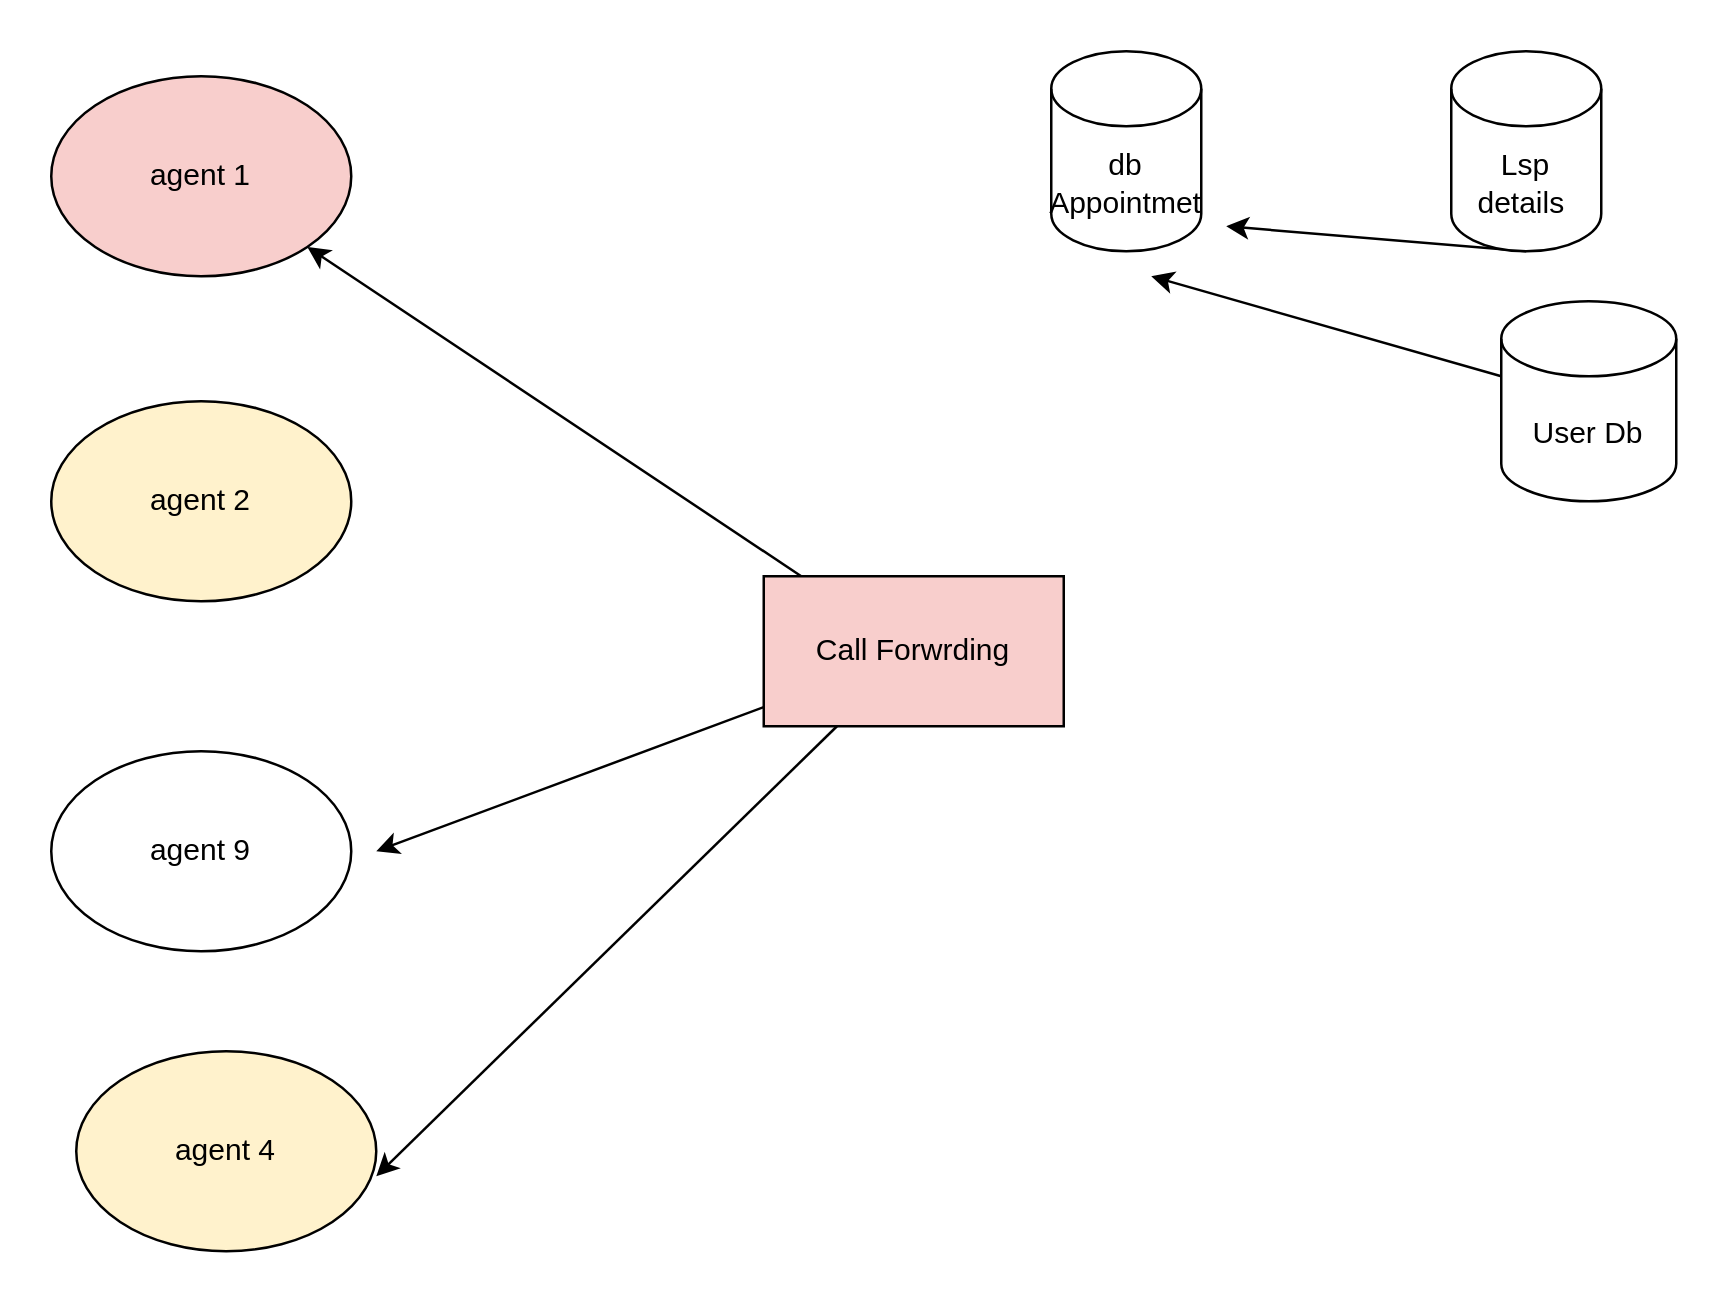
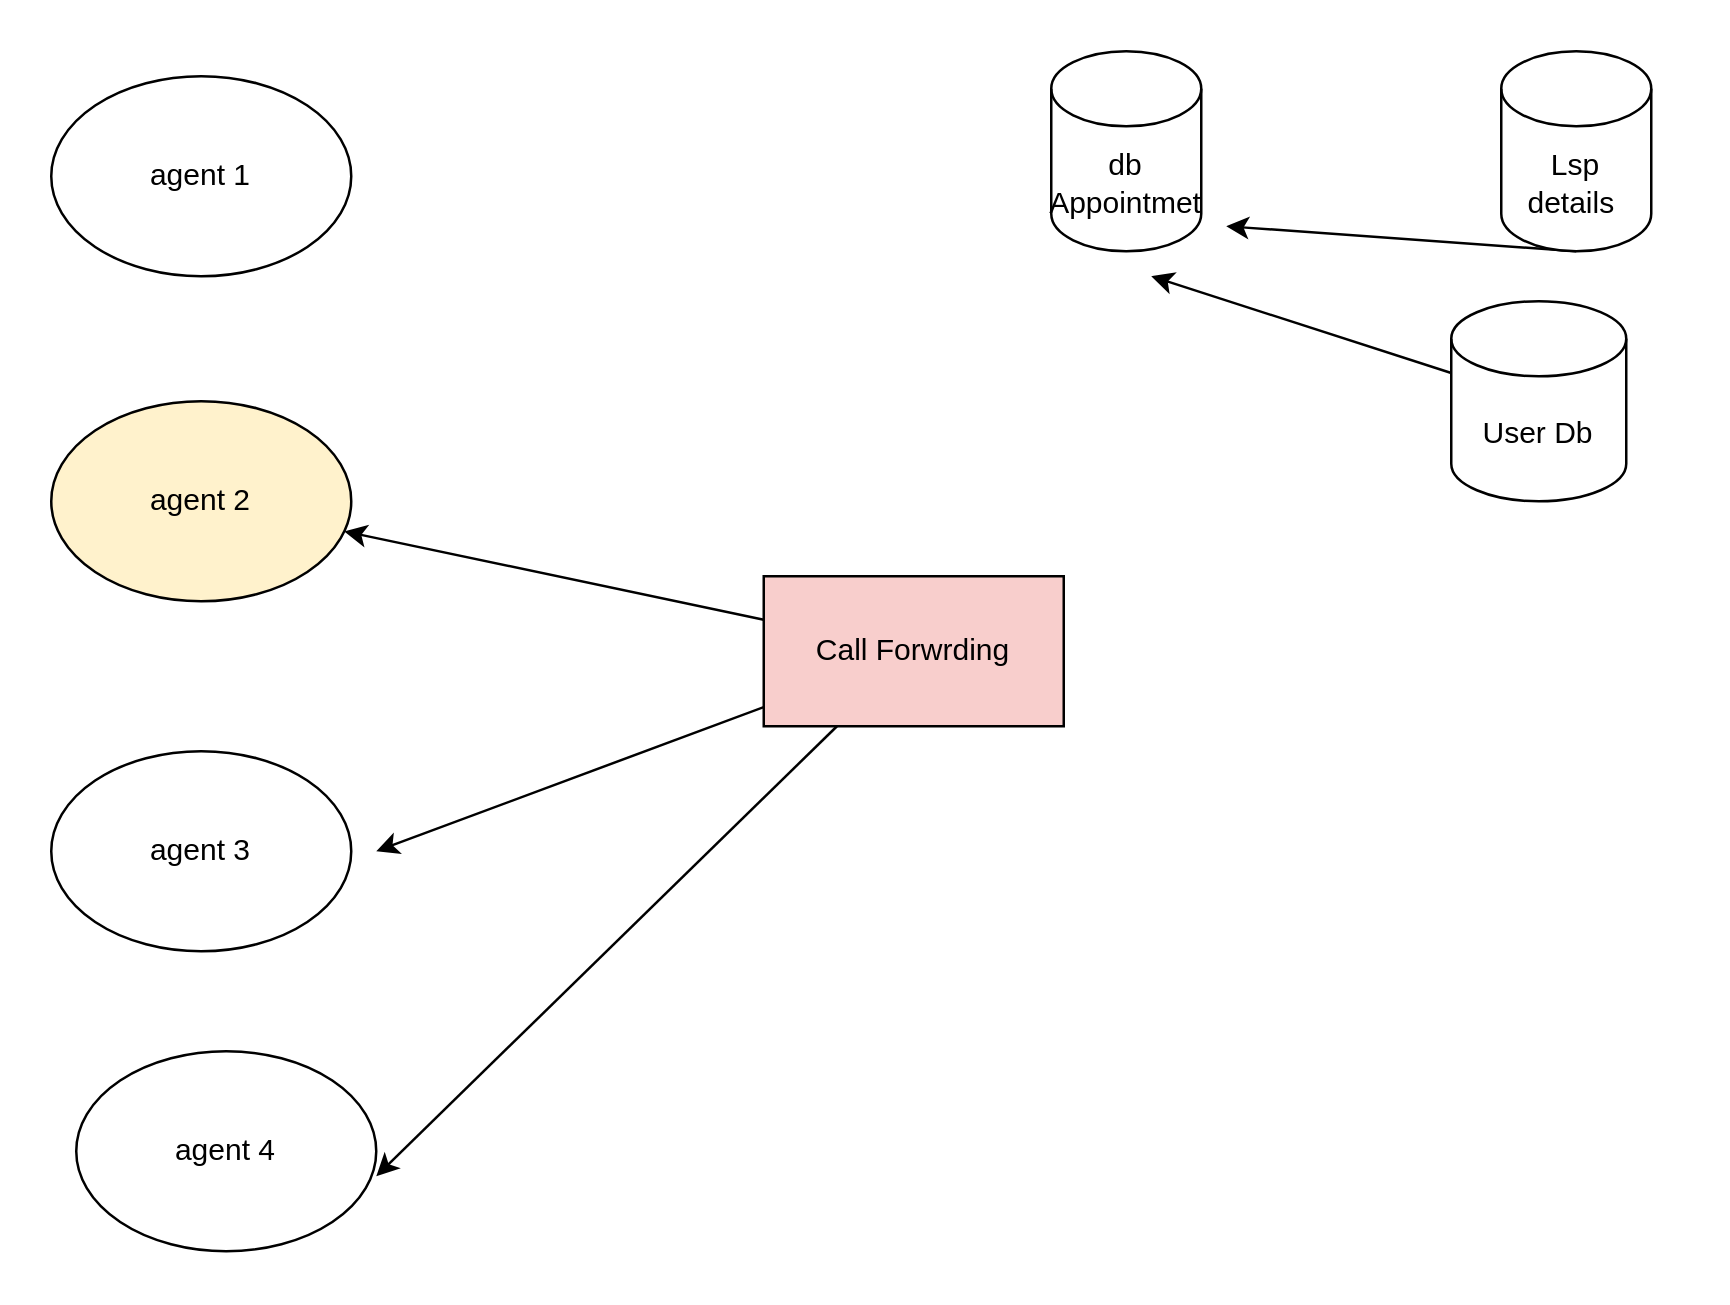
node "Lsp details": moved (1526, 151) -> (1576, 151)
node "agent 1": fillcolor #f8cecc -> #ffffff
node "User Db": moved (1589, 401) -> (1539, 401)
edge "Call Forwrding" -> "agent 1": removed
edge "Call Forwrding" -> "agent 2": added
node "agent 9": label "agent 9" -> "agent 3"
node "agent 4": fillcolor #fff2cc -> #ffffff
